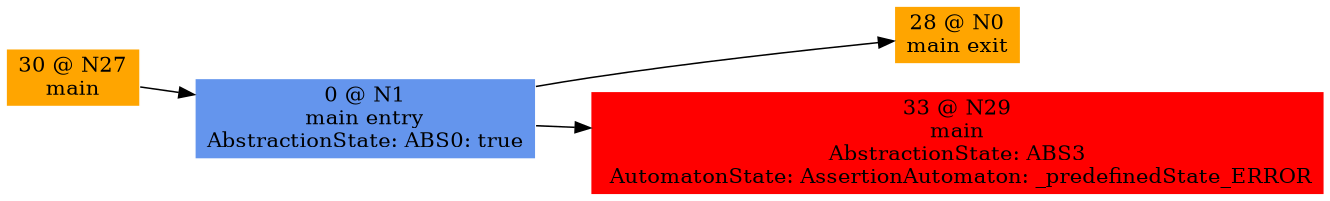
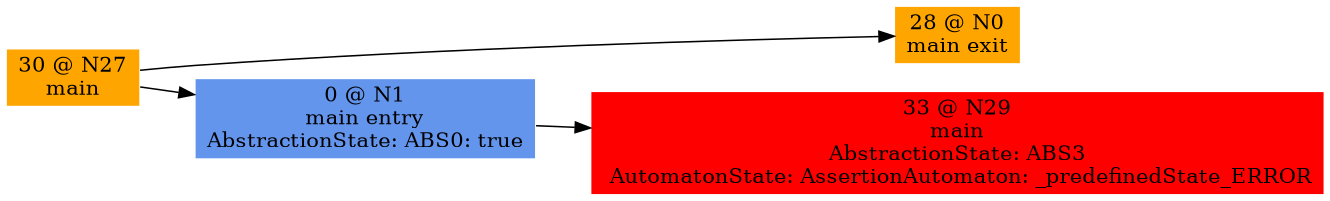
edge "0 @ N1 main entry AbstractionState: ABS0: true" -> "28 @ N0 main exit": now "30 @ N27 main" -> "28 @ N0 main exit"
